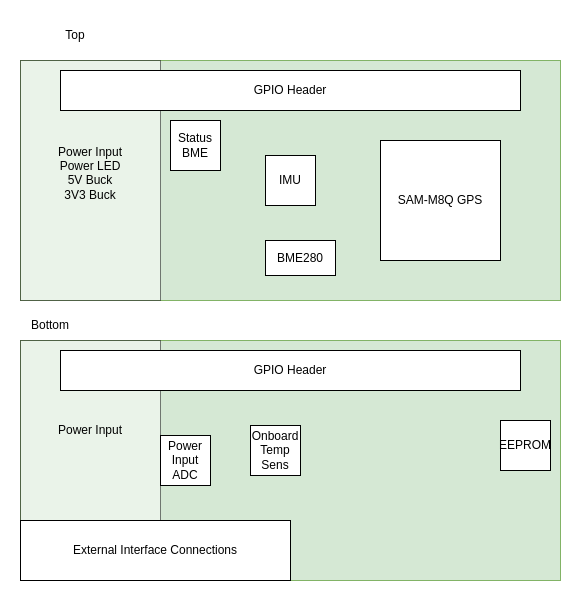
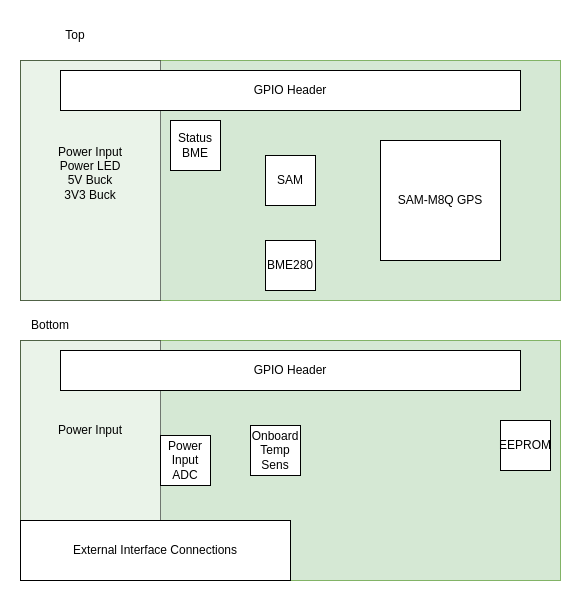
node "IMU": label "IMU" -> "SAM"
node "BME280": size 70x35 -> 50x50
